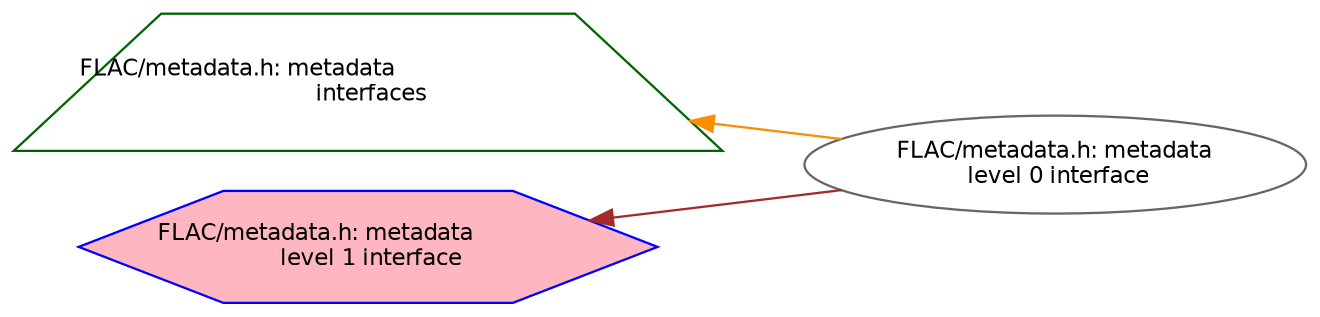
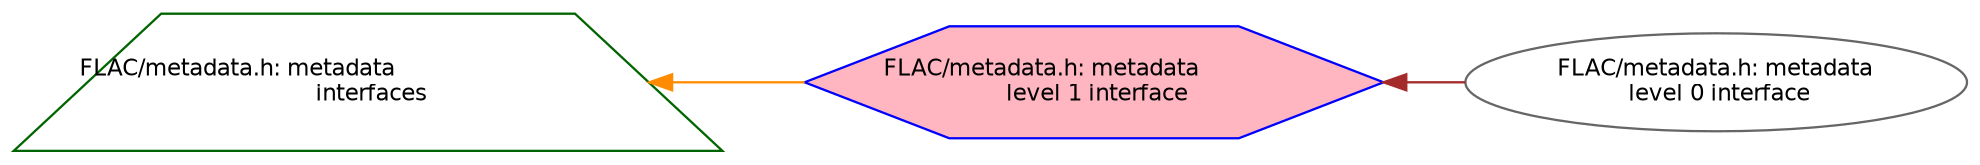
edge "FLAC/metadata.h: metadata level 0 interface" -> "FLAC/metadata.h: metadata interfaces": now "FLAC/metadata.h: metadata level 1 interface" -> "FLAC/metadata.h: metadata interfaces"
